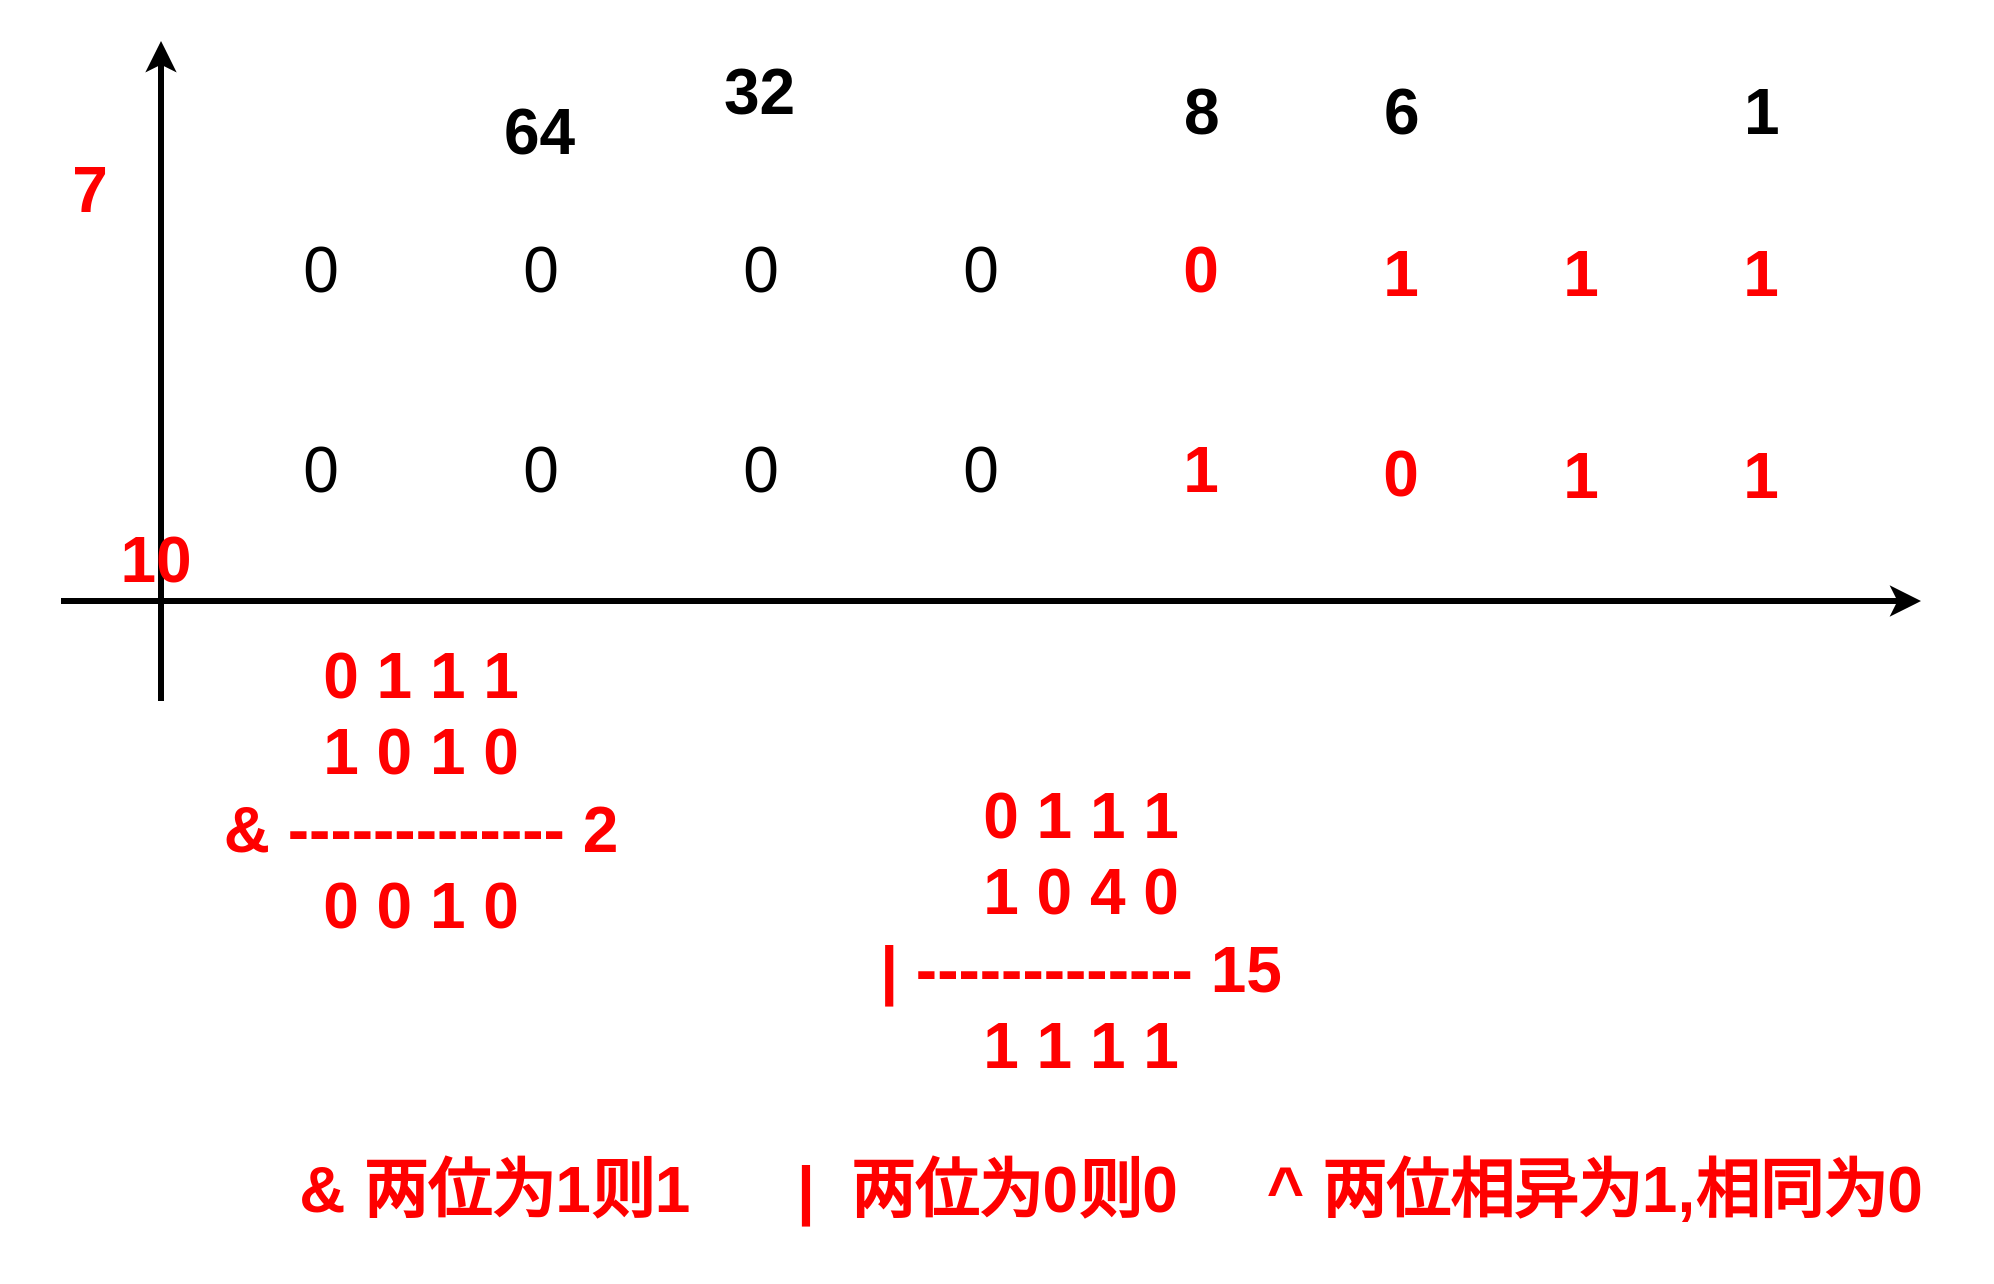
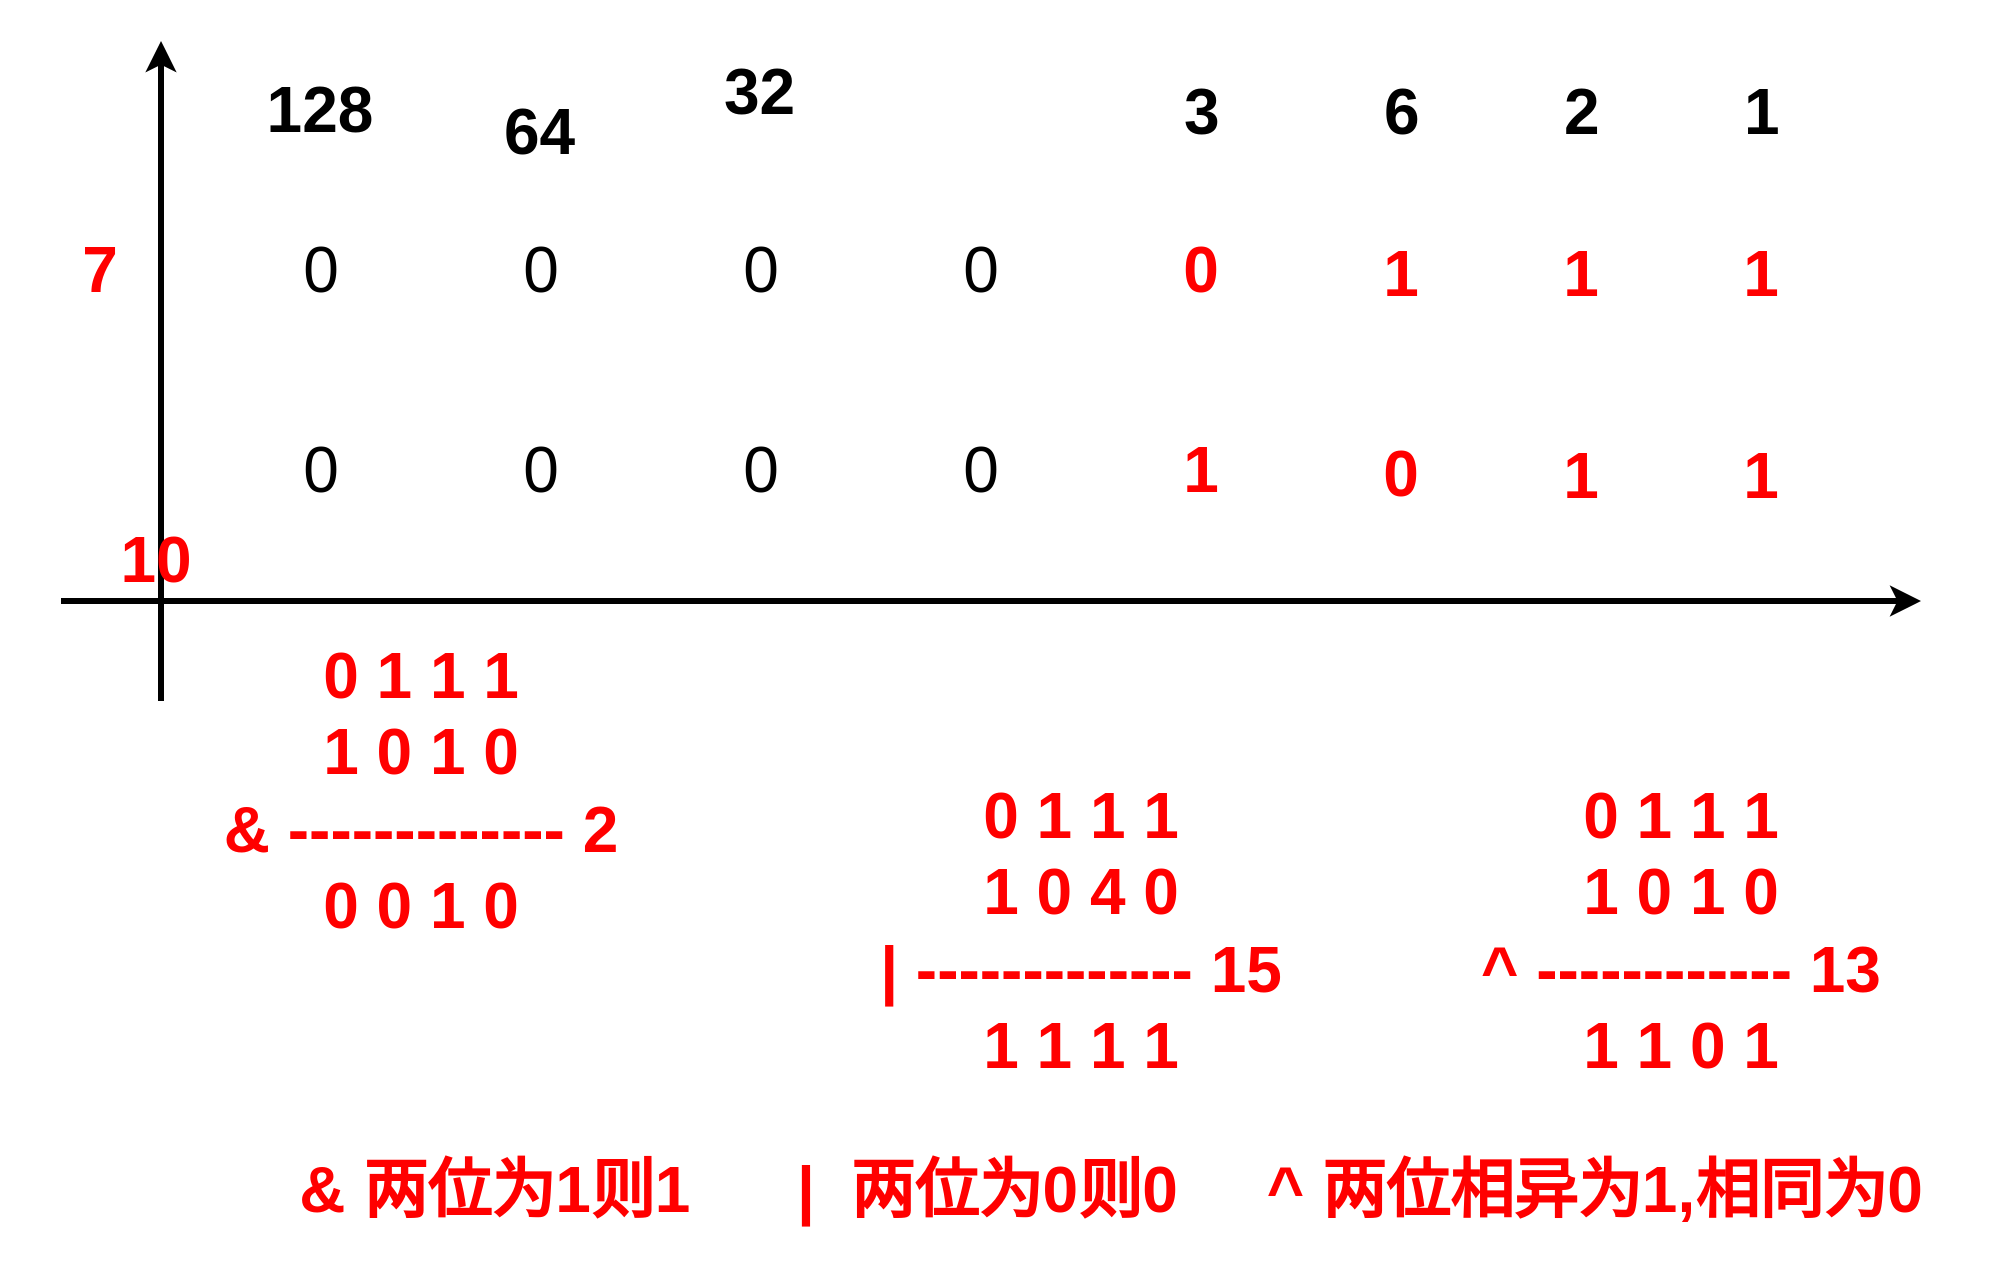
node "128": added
node "8": label "8" -> "3"
node "2": added
node "7": moved (91, 191) -> (101, 271)
node "0 1 1 1 1 0 1 0 ^ ------------ 13 1 1 0 1": added
